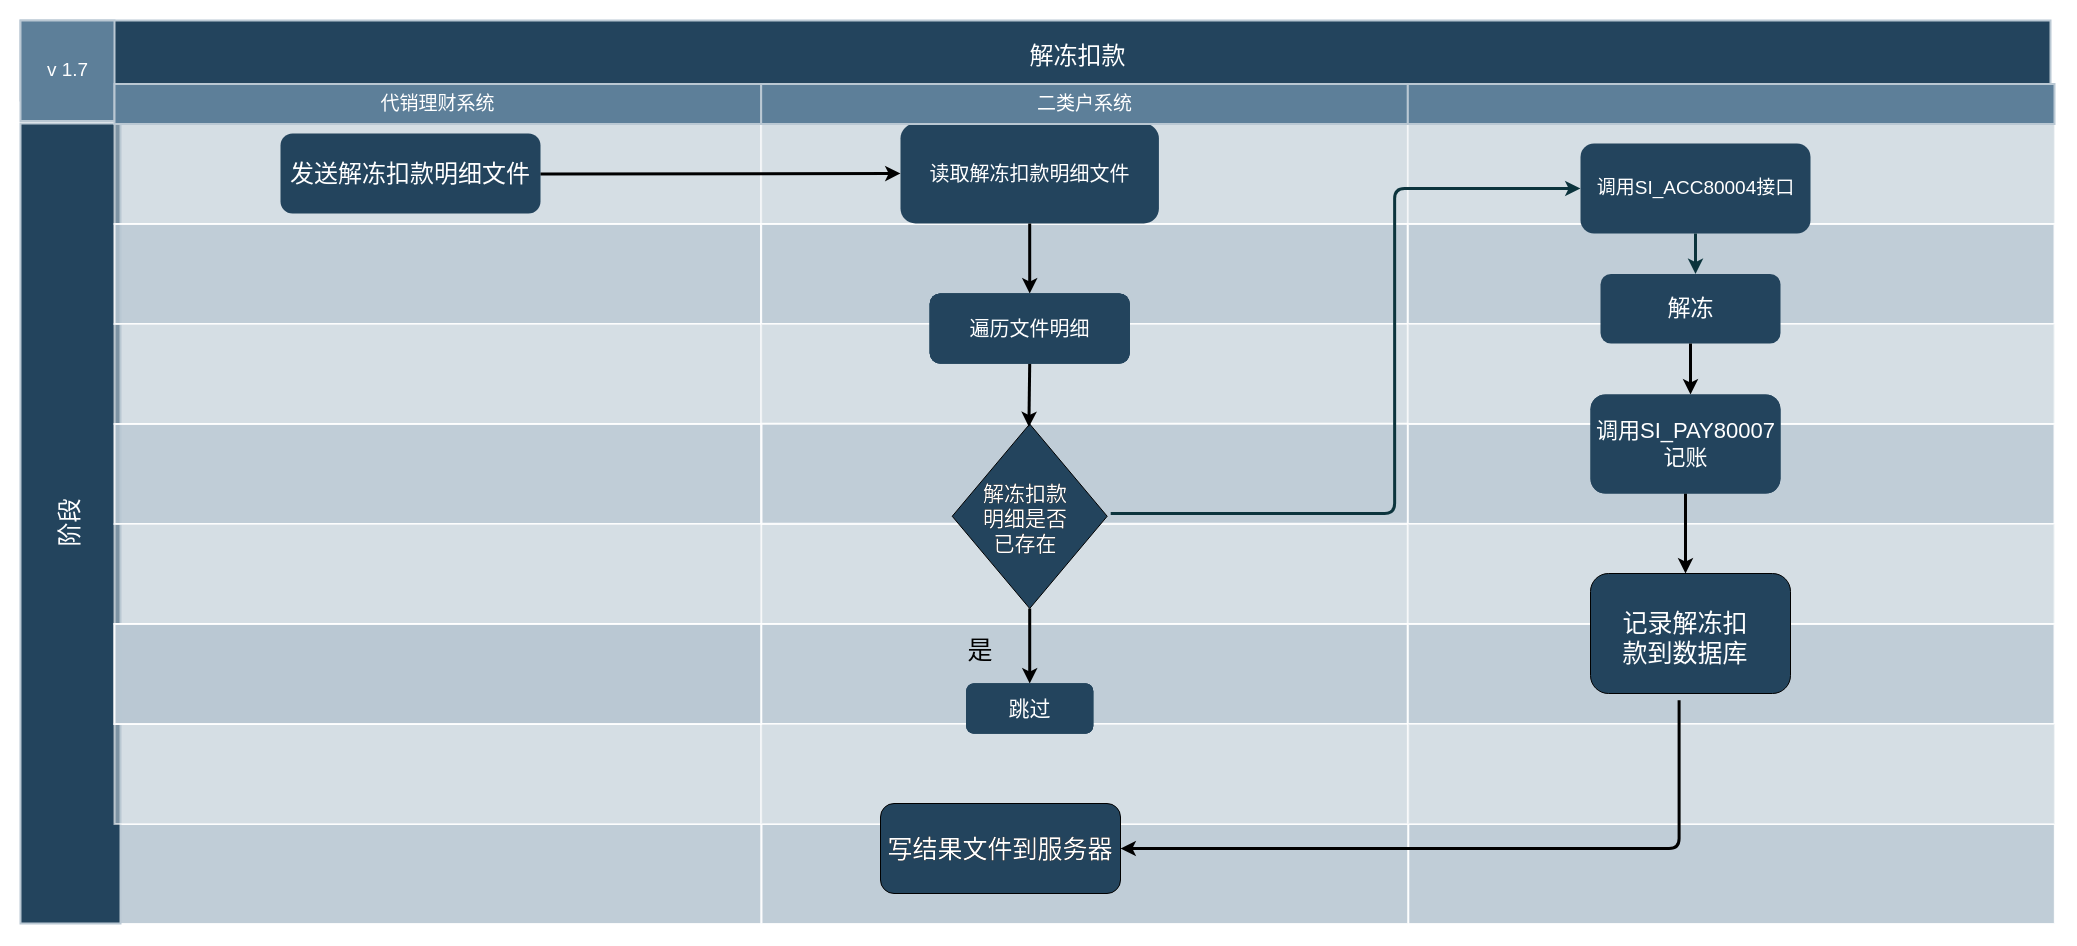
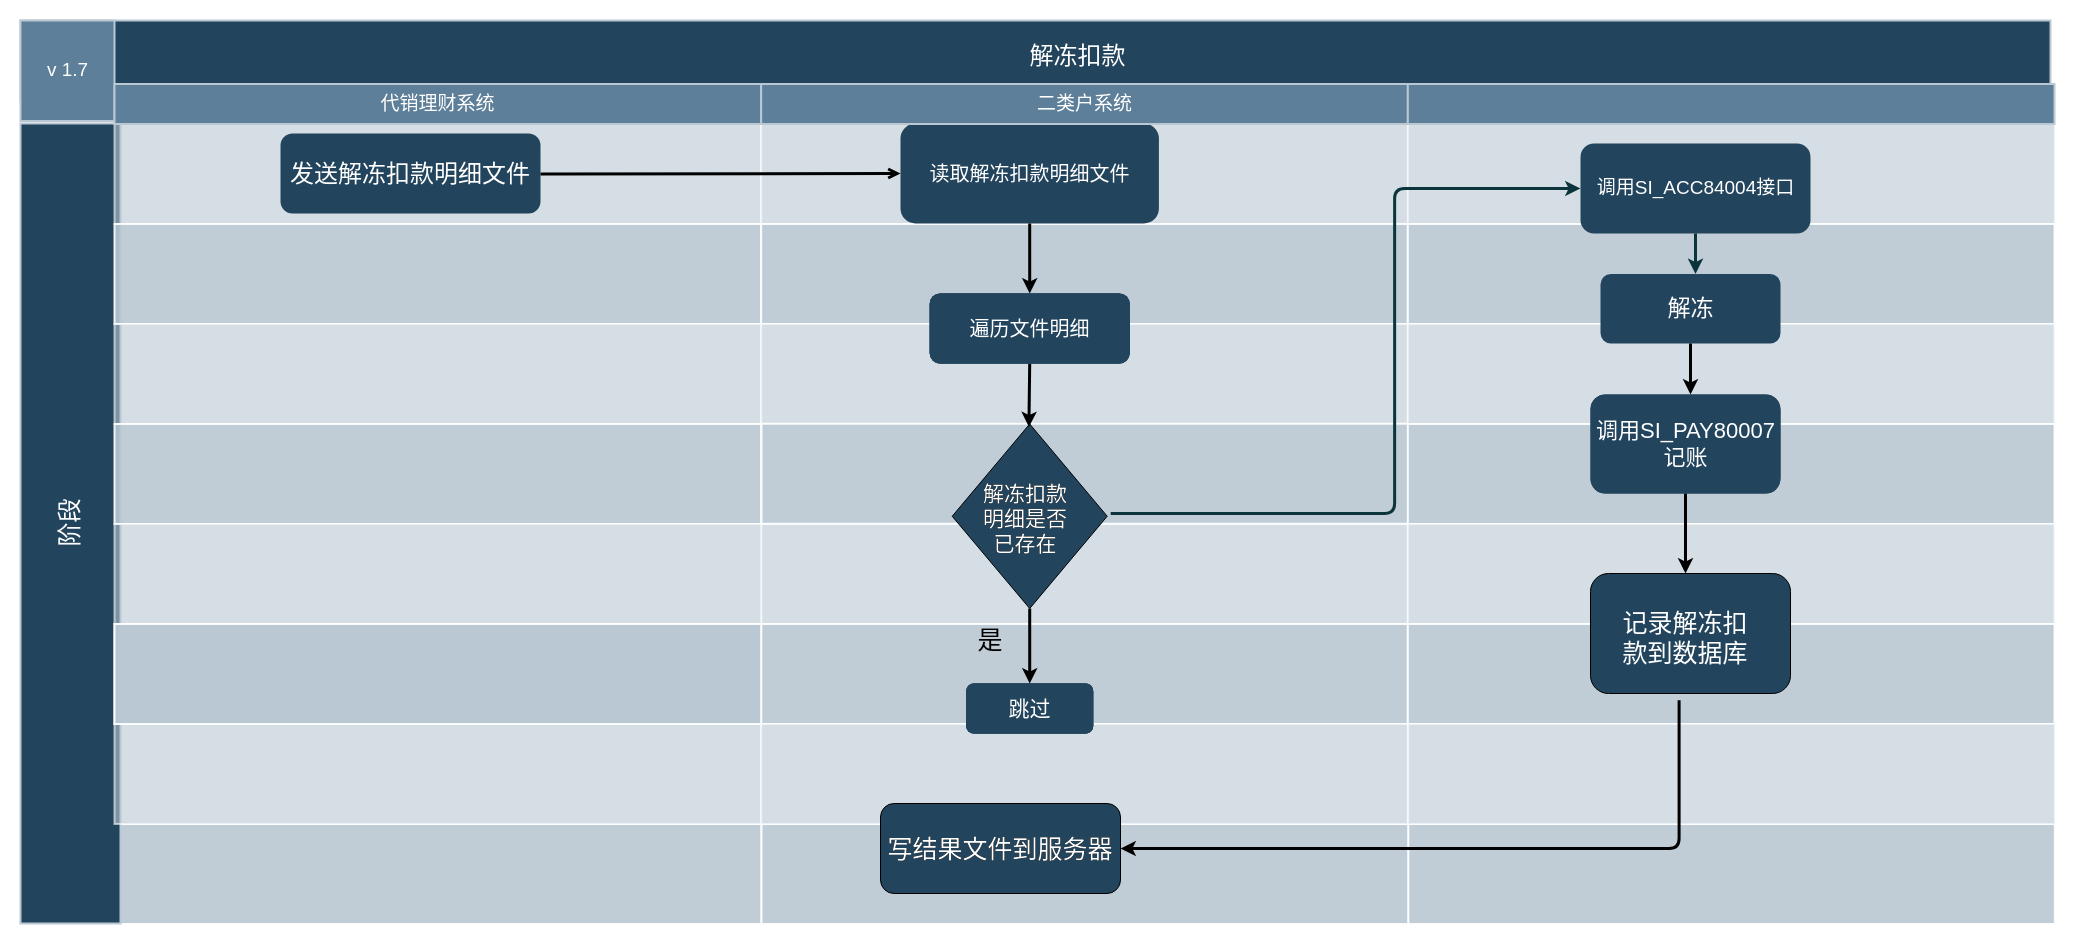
edge "发送解冻扣款明细文件" -> "读取解冻扣款明细文件": arrowhead classic -> open
node "调用SI_ACC80004接口": label "调用SI_ACC80004接口" -> "调用SI_ACC84004接口"
node "是": moved (981, 650) -> (991, 640)
